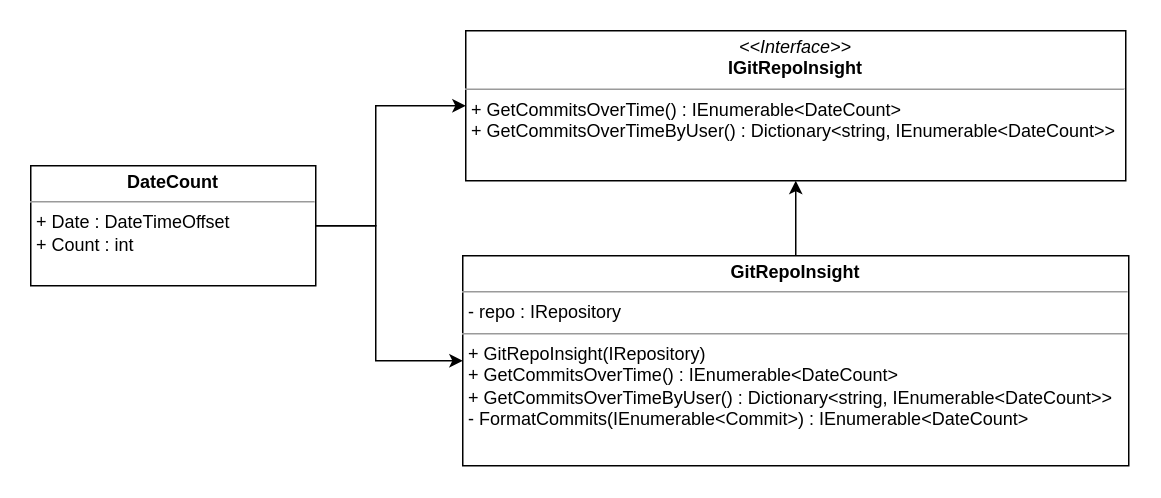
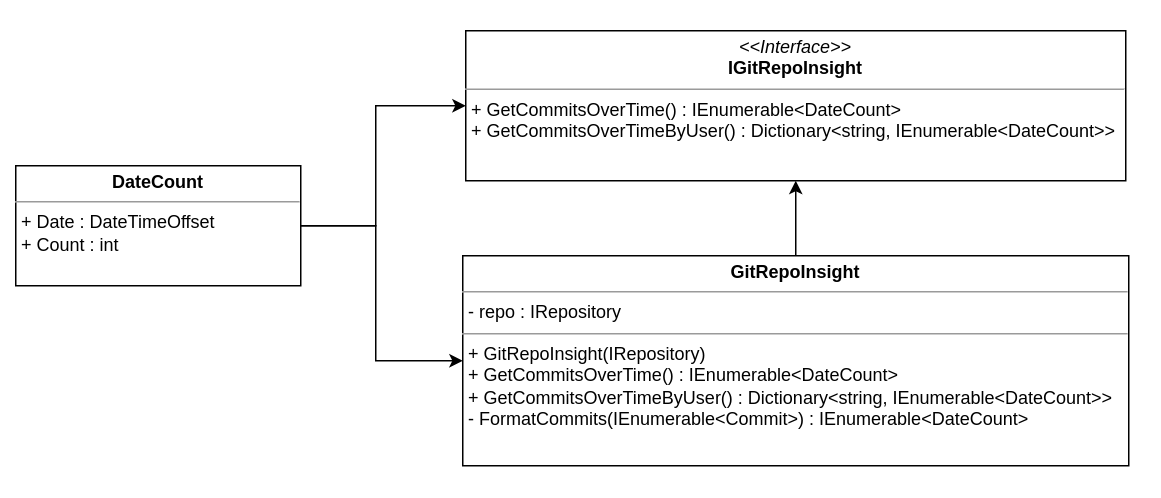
node "DateCount + Date : DateTimeOffset + Count : int": moved (173, 226) -> (158, 226)
